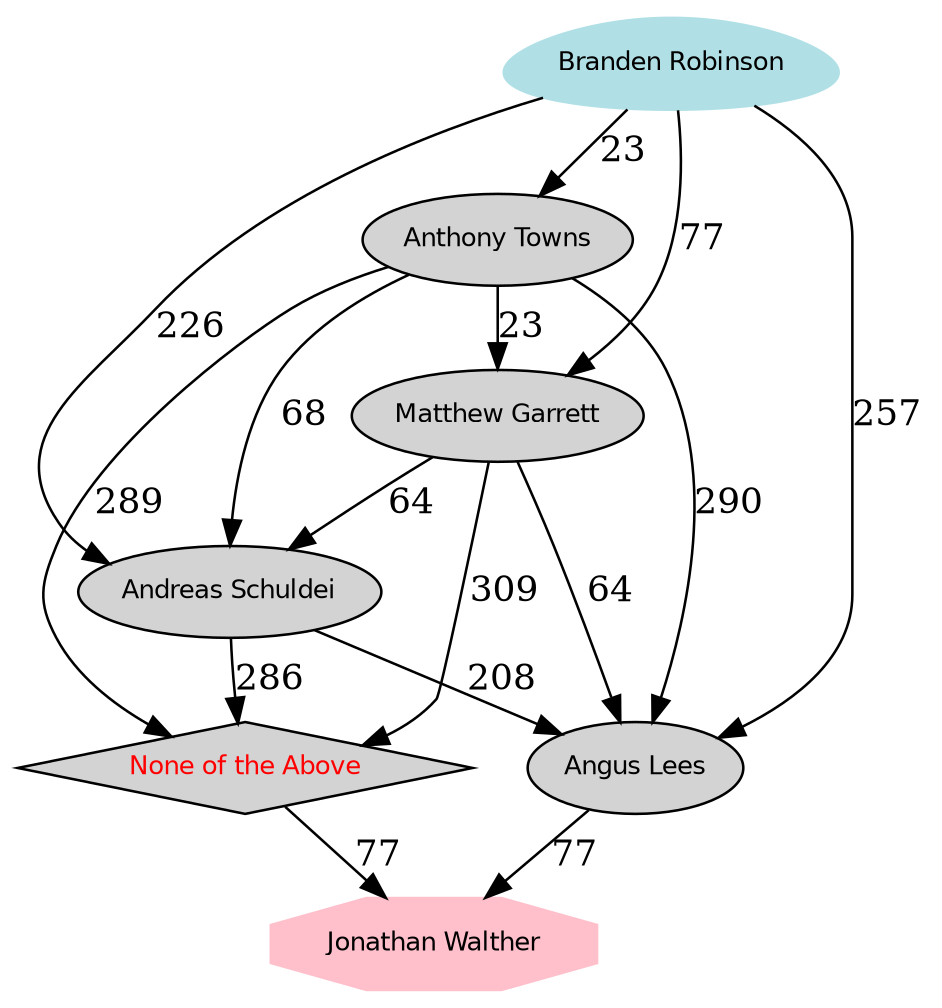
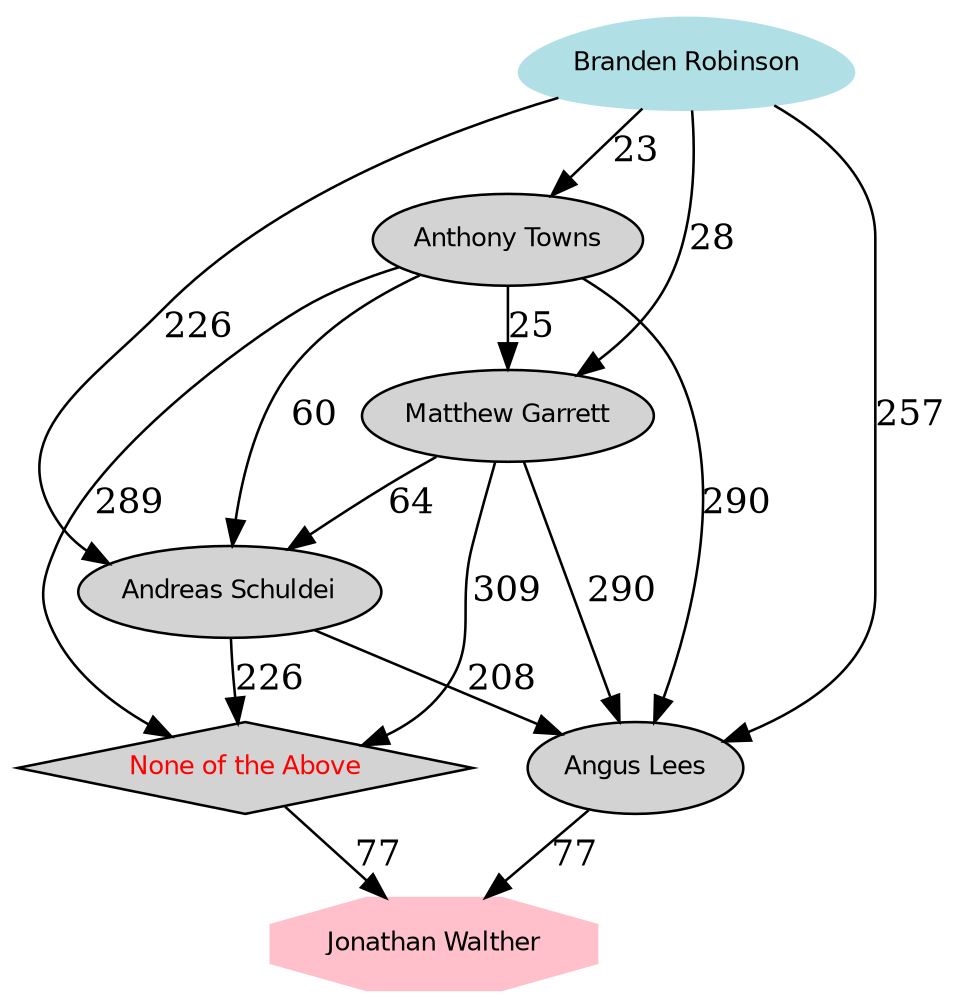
edge "Branden Robinson" -> "Matthew Garrett": label "77" -> "28"
edge "Anthony Towns" -> "Matthew Garrett": label "23" -> "25"
edge "Anthony Towns" -> "Andreas Schuldei": label "68" -> "60"
edge "Matthew Garrett" -> "Angus Lees": label "64" -> "290"
edge "Andreas Schuldei" -> "None of the Above": label "286" -> "226"
